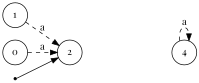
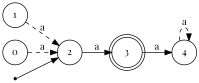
node "3": added
